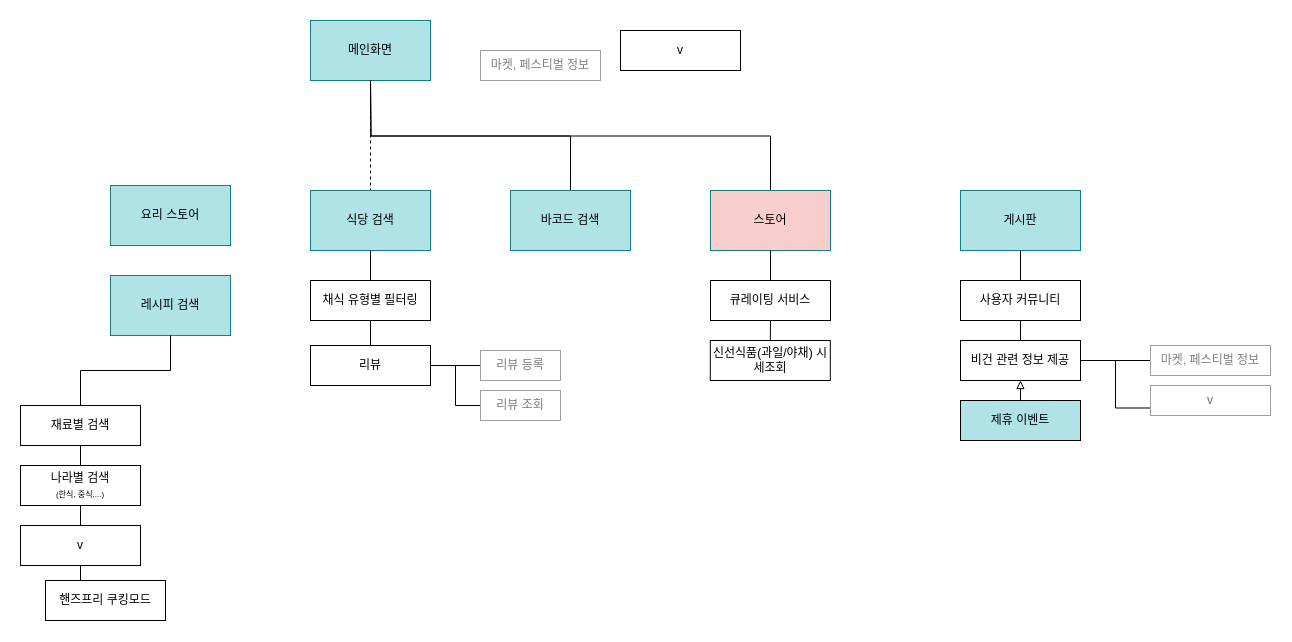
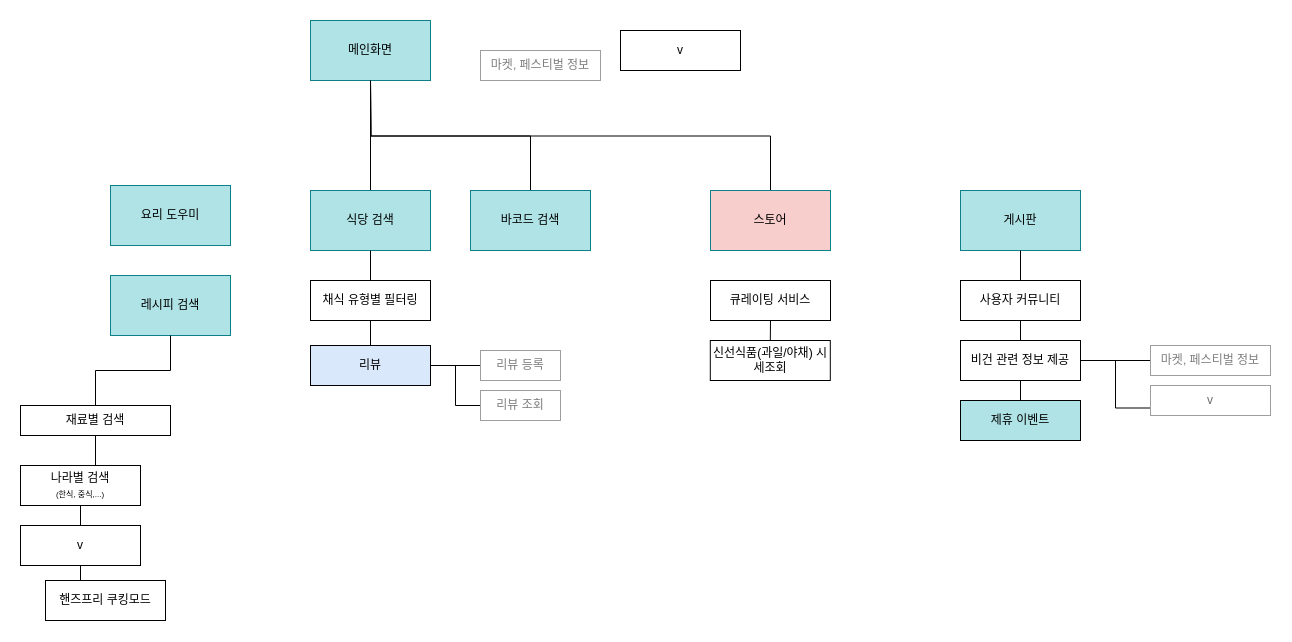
edge "메인화면" -- "식당 검색": style dashed -> solid
node "요리 스토어": label "요리 스토어" -> "요리 도우미"
node "바코드 검색": moved (571, 221) -> (531, 221)
edge "스토어" -- "큐레이팅 서비스": removed
node "리뷰": fillcolor #ffffff -> #dae8fc
edge "제휴 이벤트" -> "비건 관련 정보 제공": arrowhead block -> none
node "재료별 검색": size 120x40 -> 150x30
